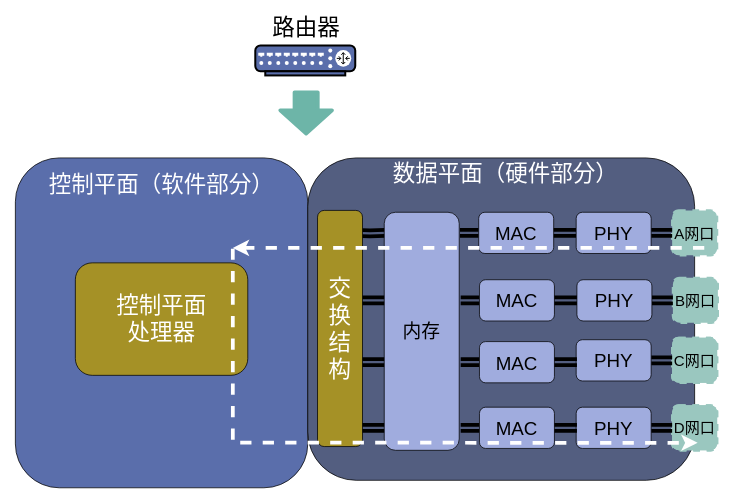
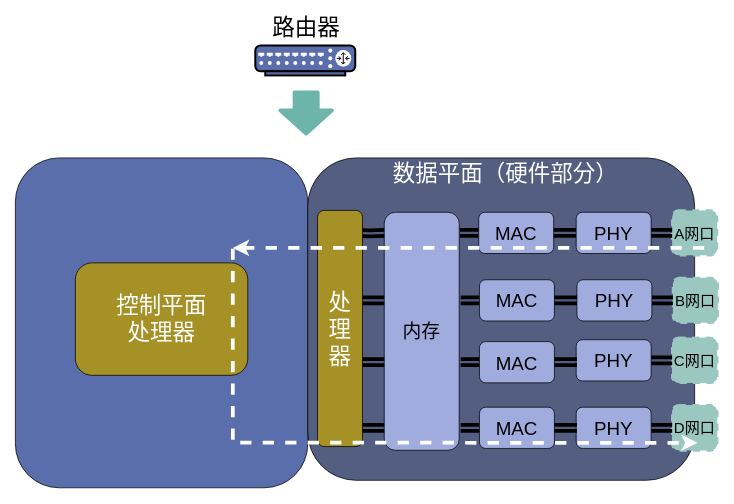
node "控制平面（软件部分）": removed
node "交换结构": label "交换结构" -> "处理器"
